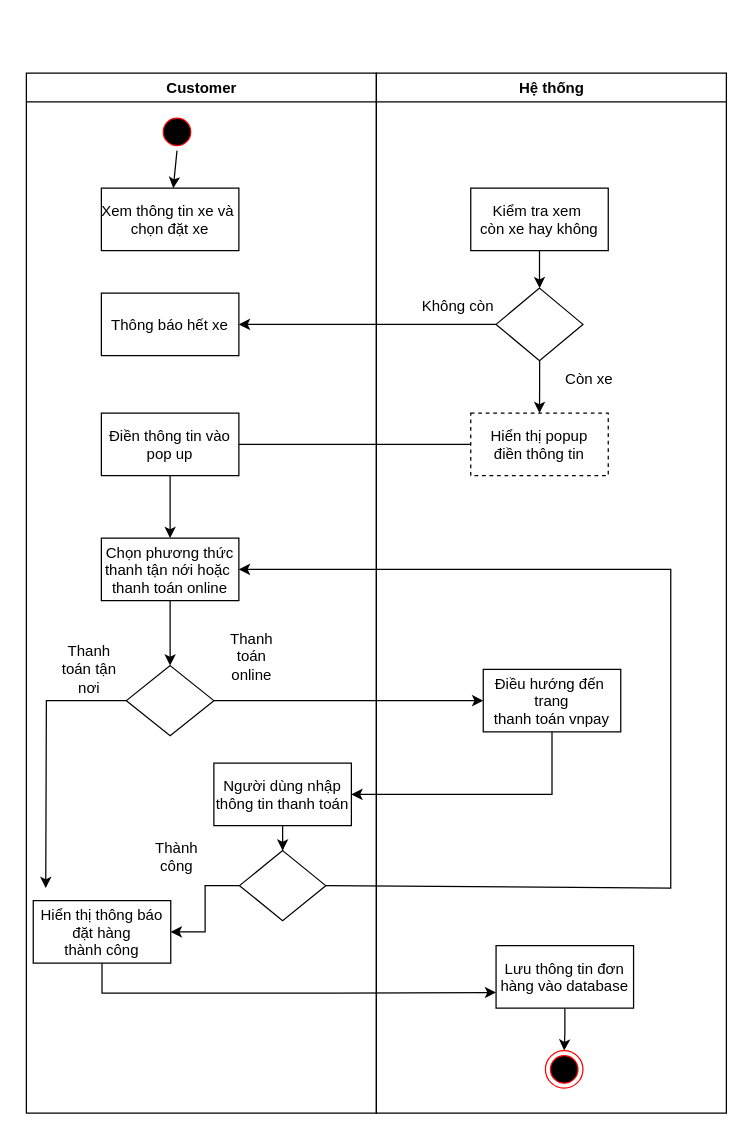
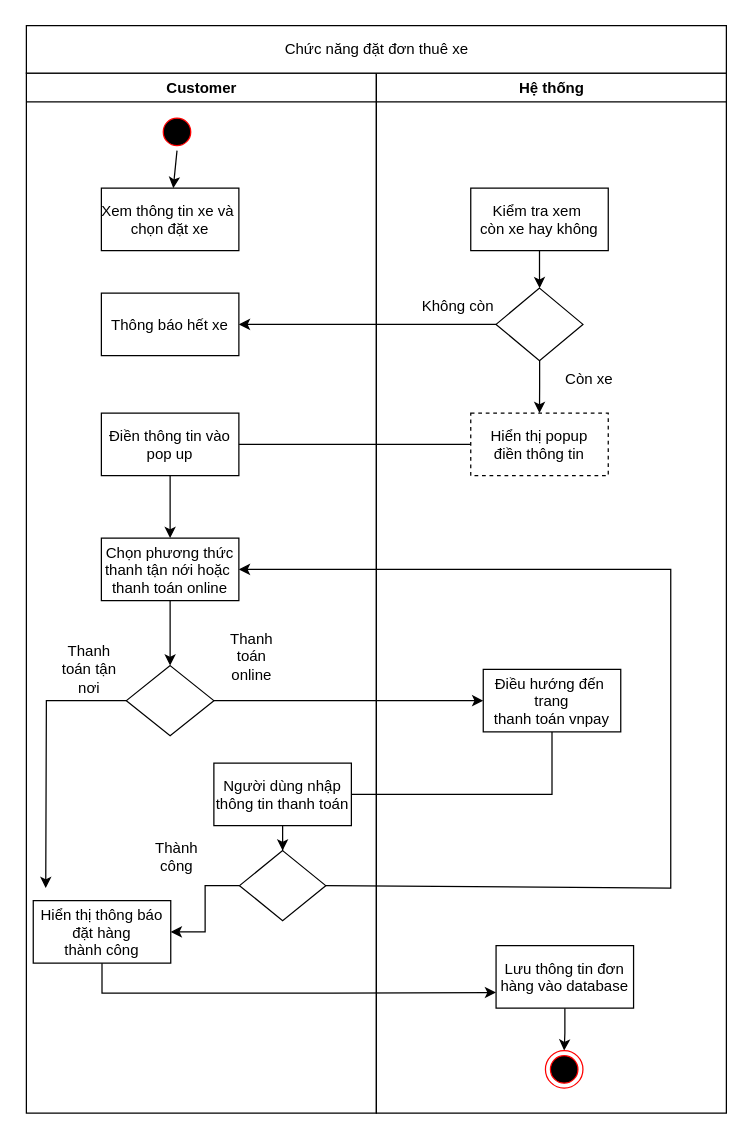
node "Chức năng đặt đơn thuê xe": added
edge "Điều hướng đến trang thanh toán vnpay" -> "Người dùng nhập thông tin thanh toán": arrowhead classic -> none
